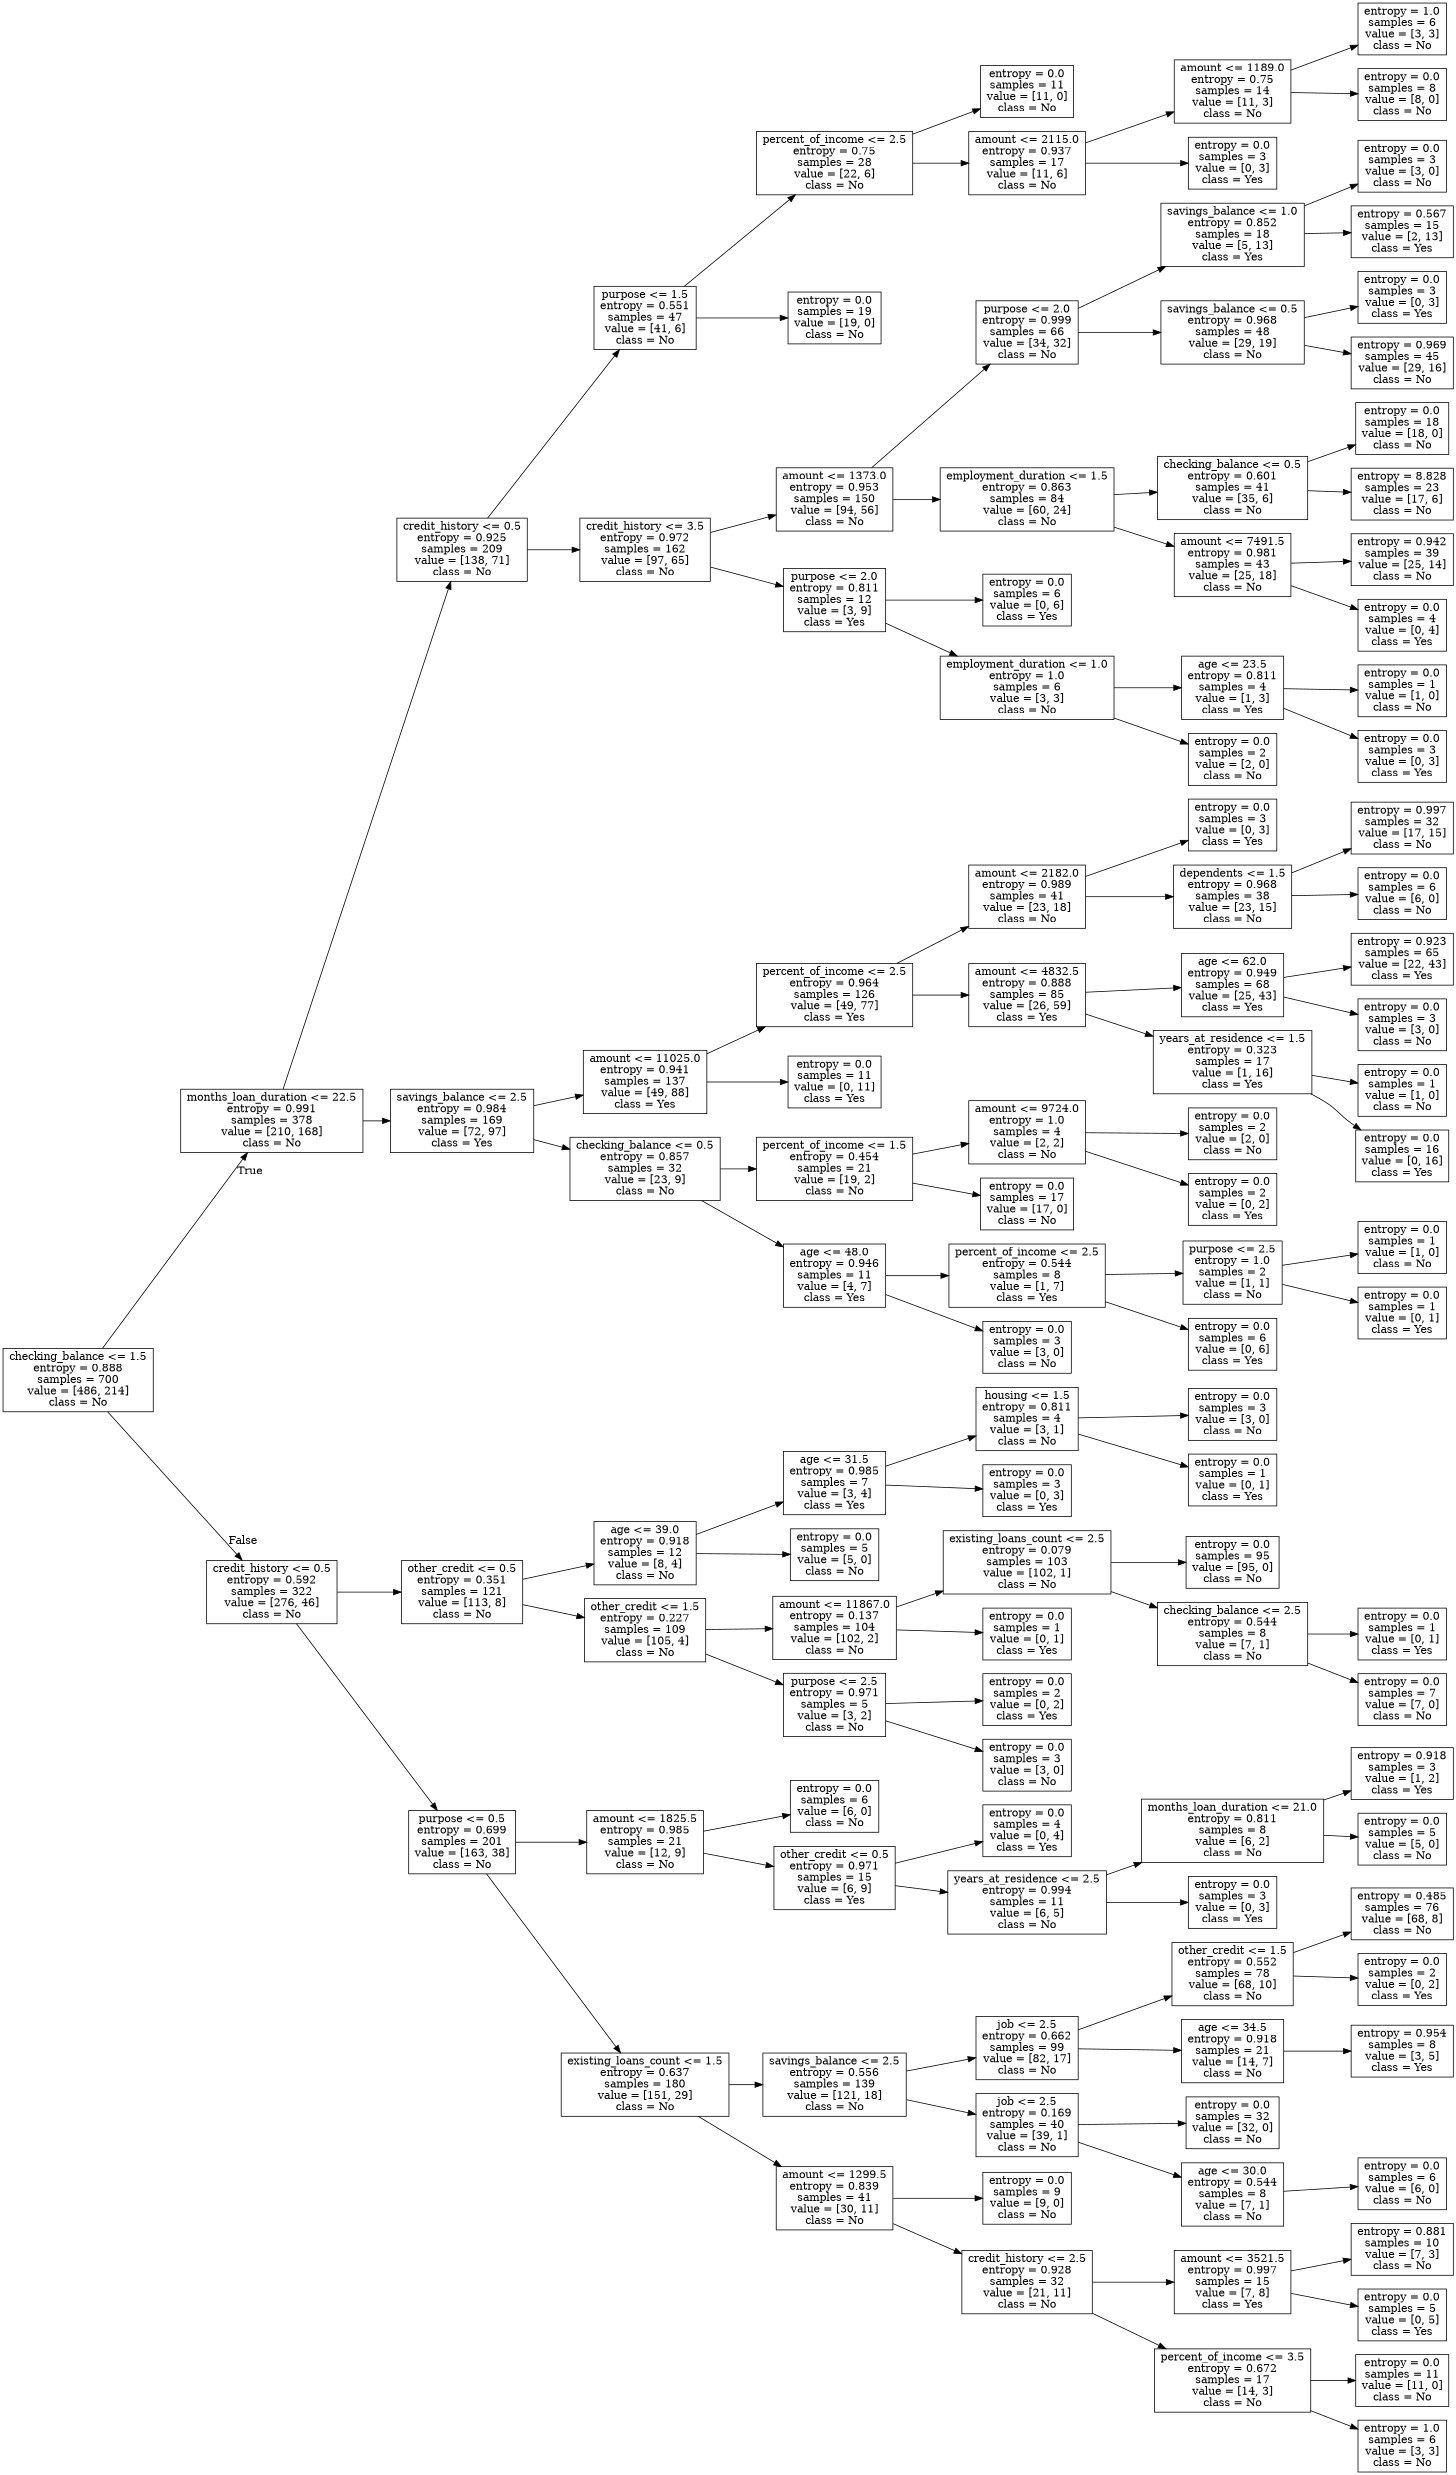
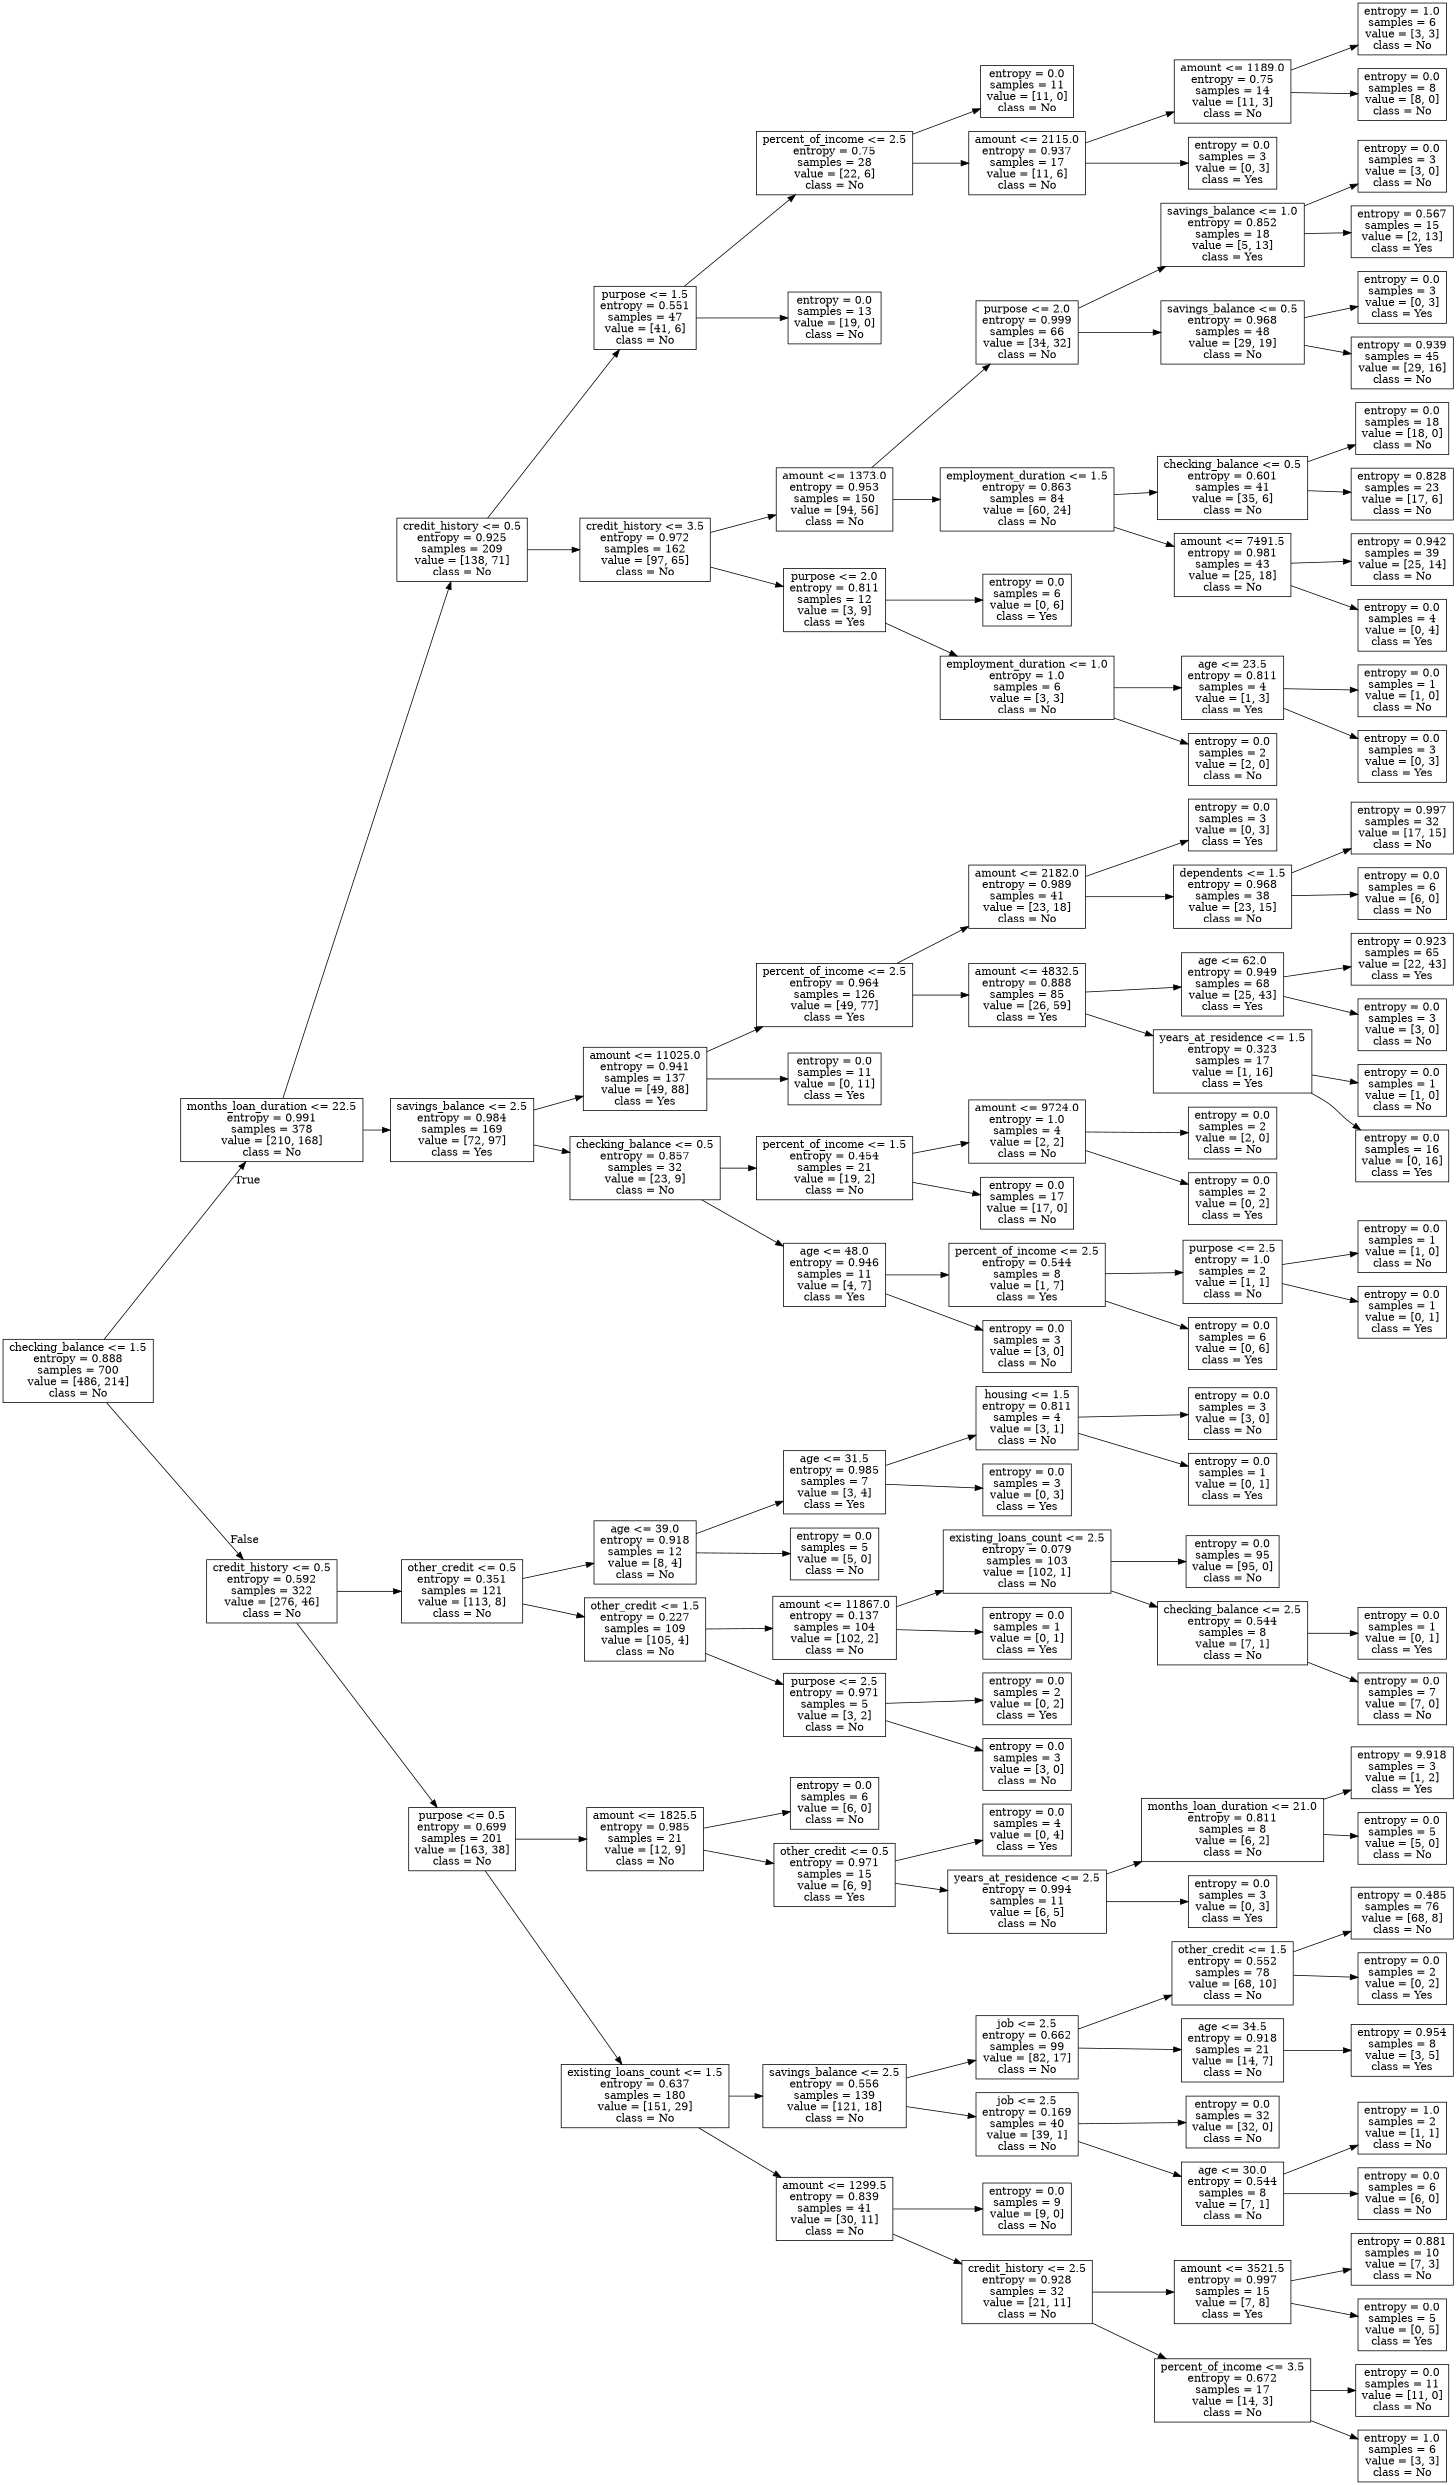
node "entropy = 0.0 samples = 19 value = [19, 0] class = No": label "entropy = 0.0 samples = 19 value = [19, 0] class = No" -> "entropy = 0.0 samples = 13 value = [19, 0] class = No"
node "entropy = 0.969 samples = 45 value = [29, 16] class = No": label "entropy = 0.969 samples = 45 value = [29, 16] class = No" -> "entropy = 0.939 samples = 45 value = [29, 16] class = No"
node "entropy = 8.828 samples = 23 value = [17, 6] class = No": label "entropy = 8.828 samples = 23 value = [17, 6] class = No" -> "entropy = 0.828 samples = 23 value = [17, 6] class = No"
node "entropy = 0.918 samples = 3 value = [1, 2] class = Yes": label "entropy = 0.918 samples = 3 value = [1, 2] class = Yes" -> "entropy = 9.918 samples = 3 value = [1, 2] class = Yes"
node "entropy = 1.0 samples = 2 value = [1, 1] class = No": added
